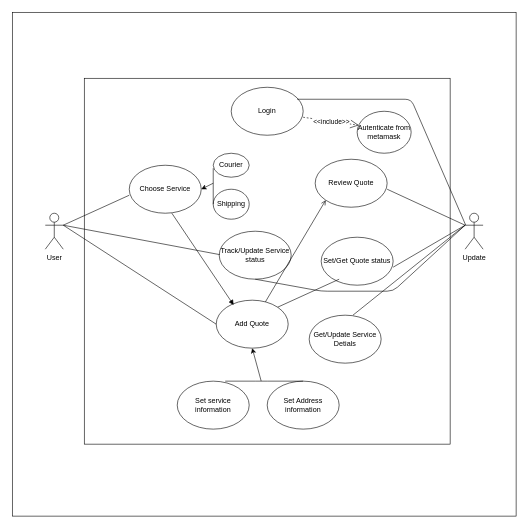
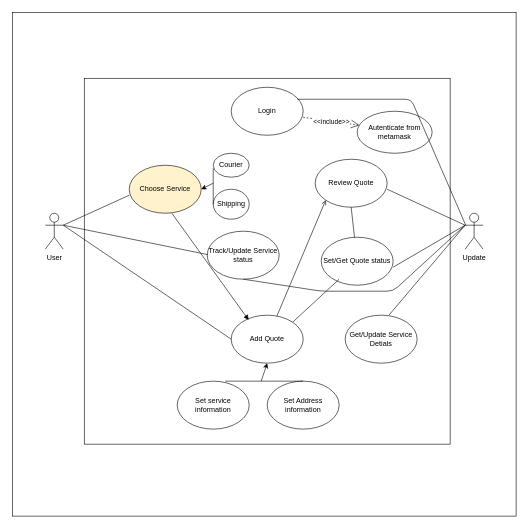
node "Autenticate from metamask": size 54x42 -> 75x42
node "Choose Service": fillcolor #ffffff -> #fff2cc
edge "Review Quote" -- "Set/Get Quote status": added
node "Track/Update Service status": moved (255, 255) -> (243, 255)
node "Add Quote": moved (252, 324) -> (267, 339)
node "Get/Update Service Detials": moved (345, 339) -> (381, 339)
